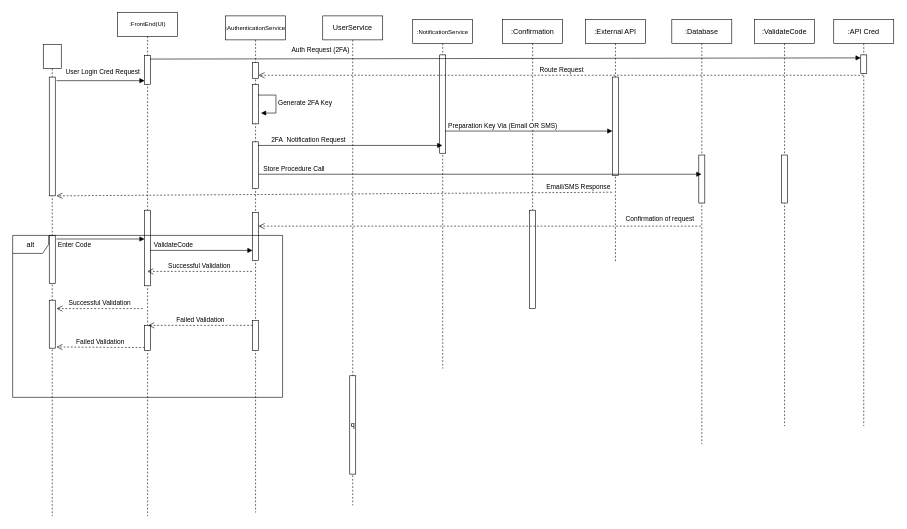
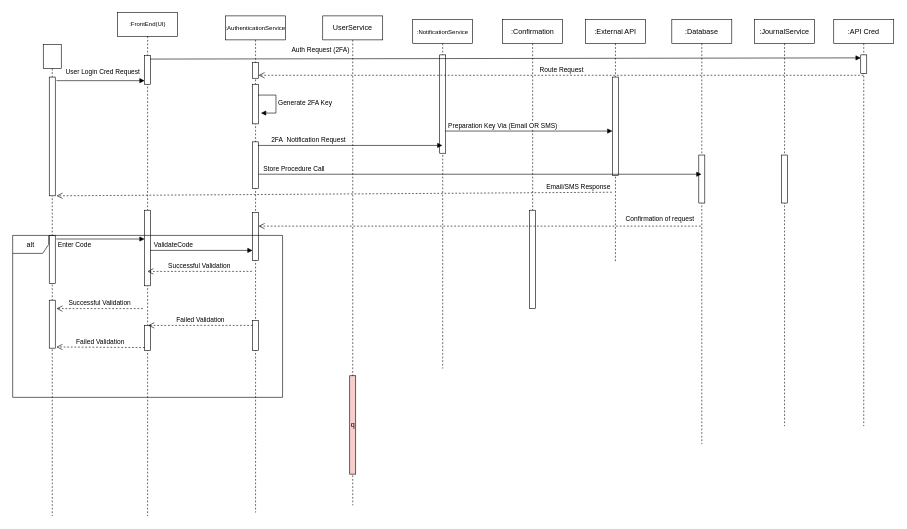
node ":ValidateCode": label ":ValidateCode" -> ":JournalService"
node "q": fillcolor #ffffff -> #f8cecc
